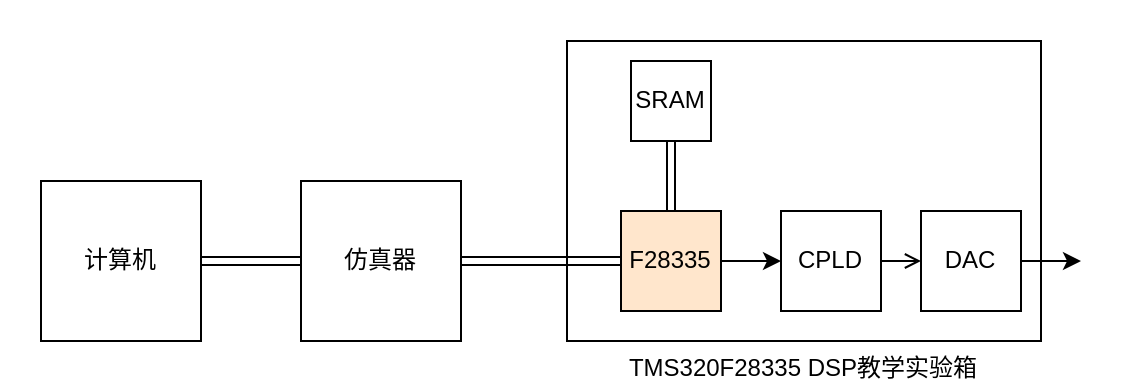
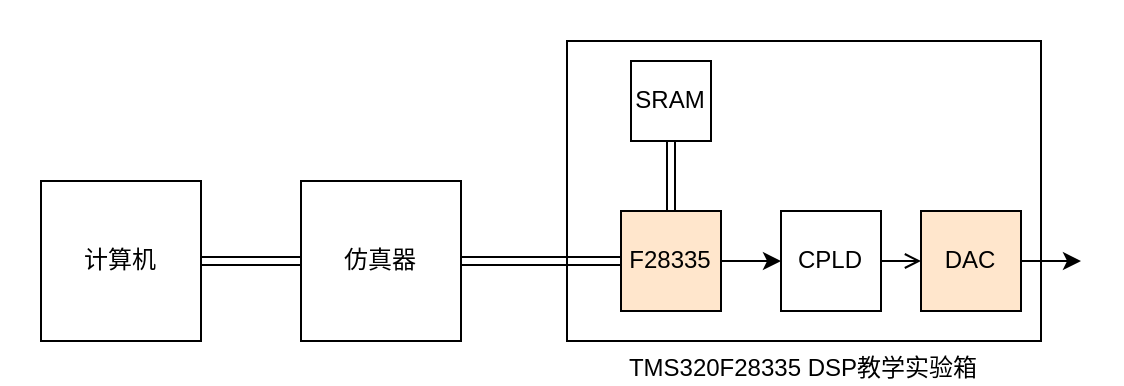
node "DAC": fillcolor #ffffff -> #ffe6cc
